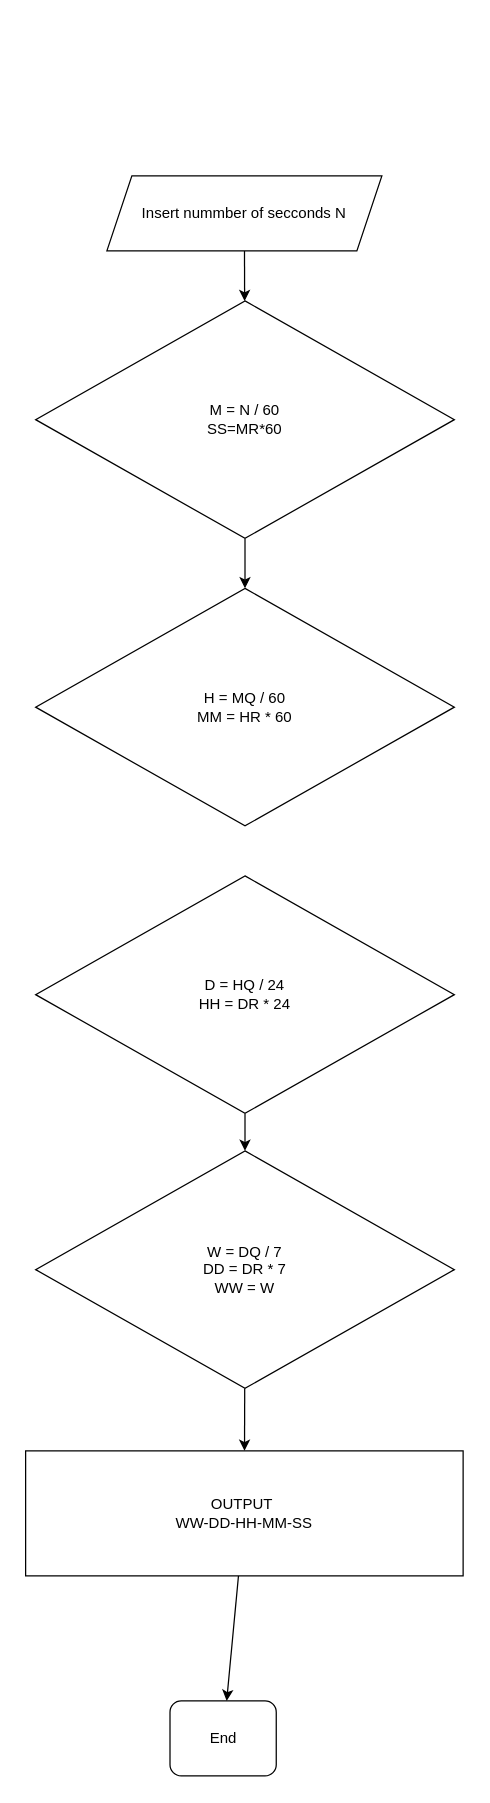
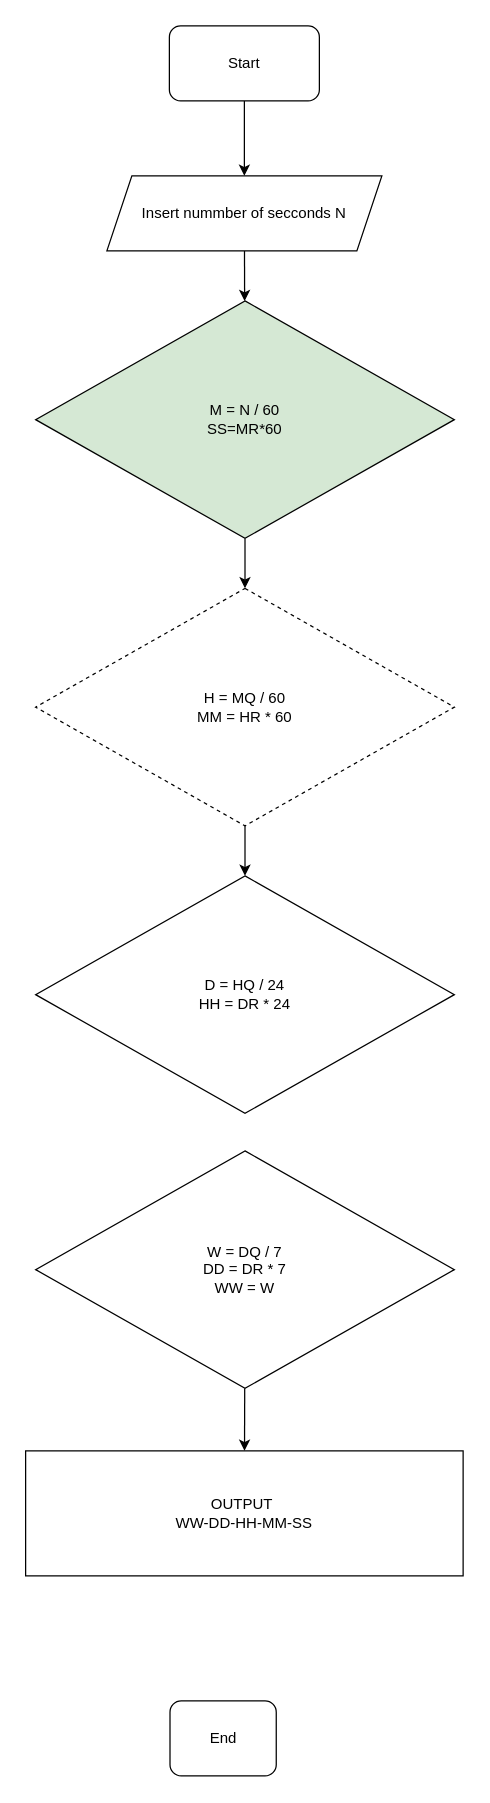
node "Start": added
edge "Start" -> "Insert nummber of secconds N": added
node "M = N / 60 SS=MR*60": fillcolor #ffffff -> #d5e8d4
node "H = MQ / 60 MM = HR * 60": style solid -> dashed
edge "H = MQ / 60 MM = HR * 60" -> "D = HQ / 24 HH = DR * 24": added
edge "D = HQ / 24 HH = DR * 24" -> "W = DQ / 7 DD = DR * 7 WW = W": removed
edge "OUTPUT WW-DD-HH-MM-SS" -> "End": removed
